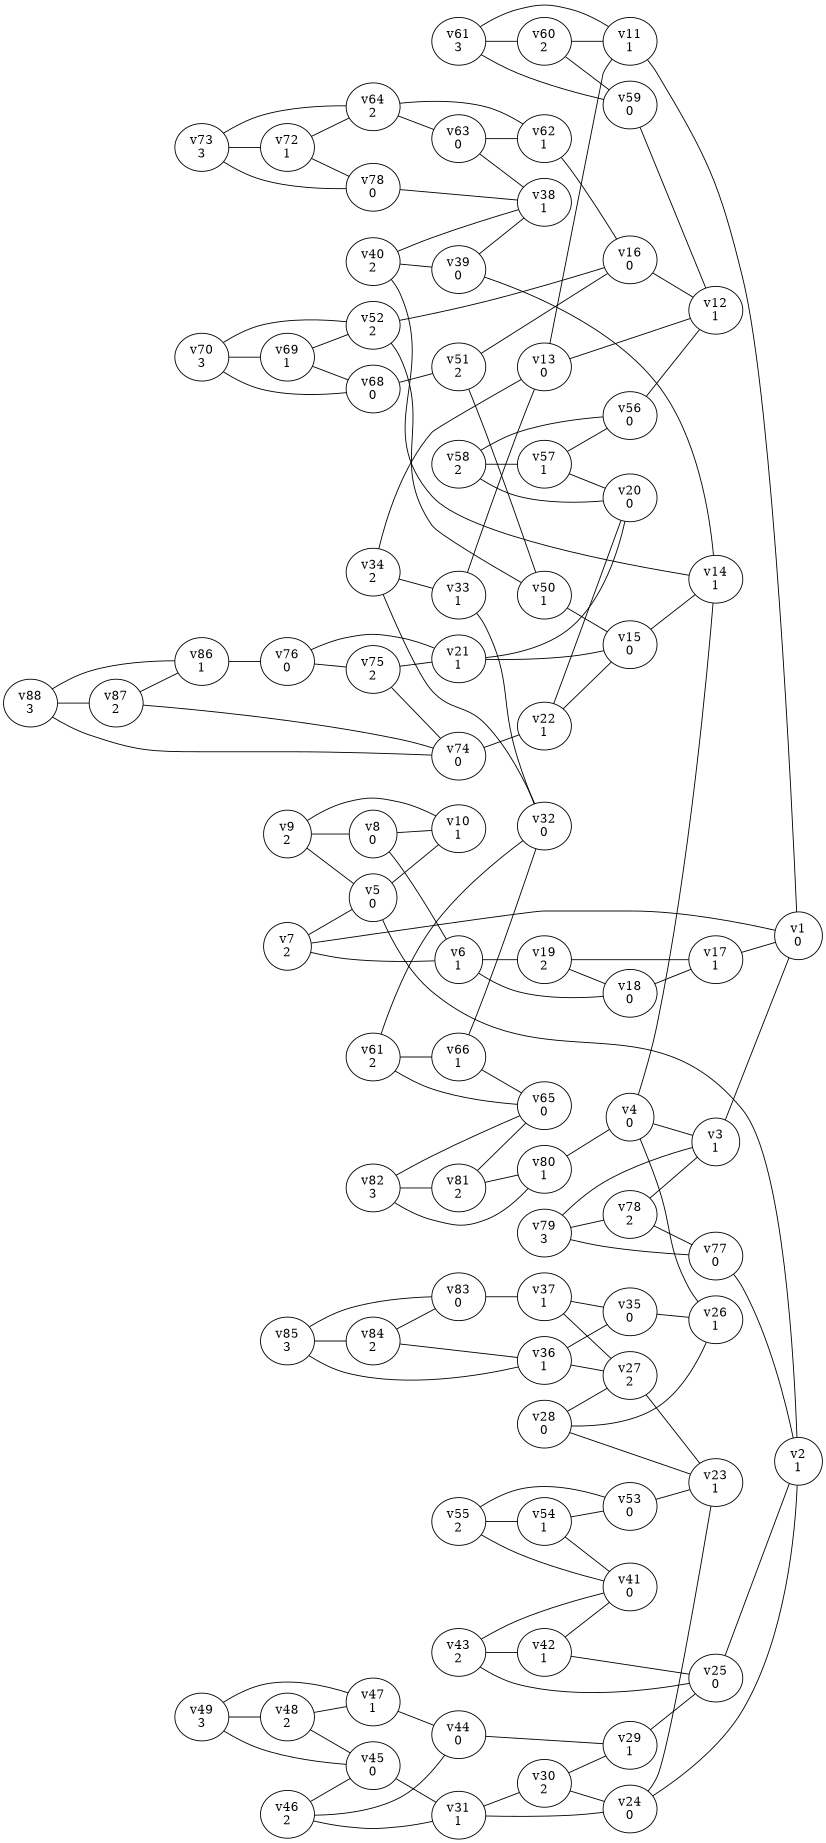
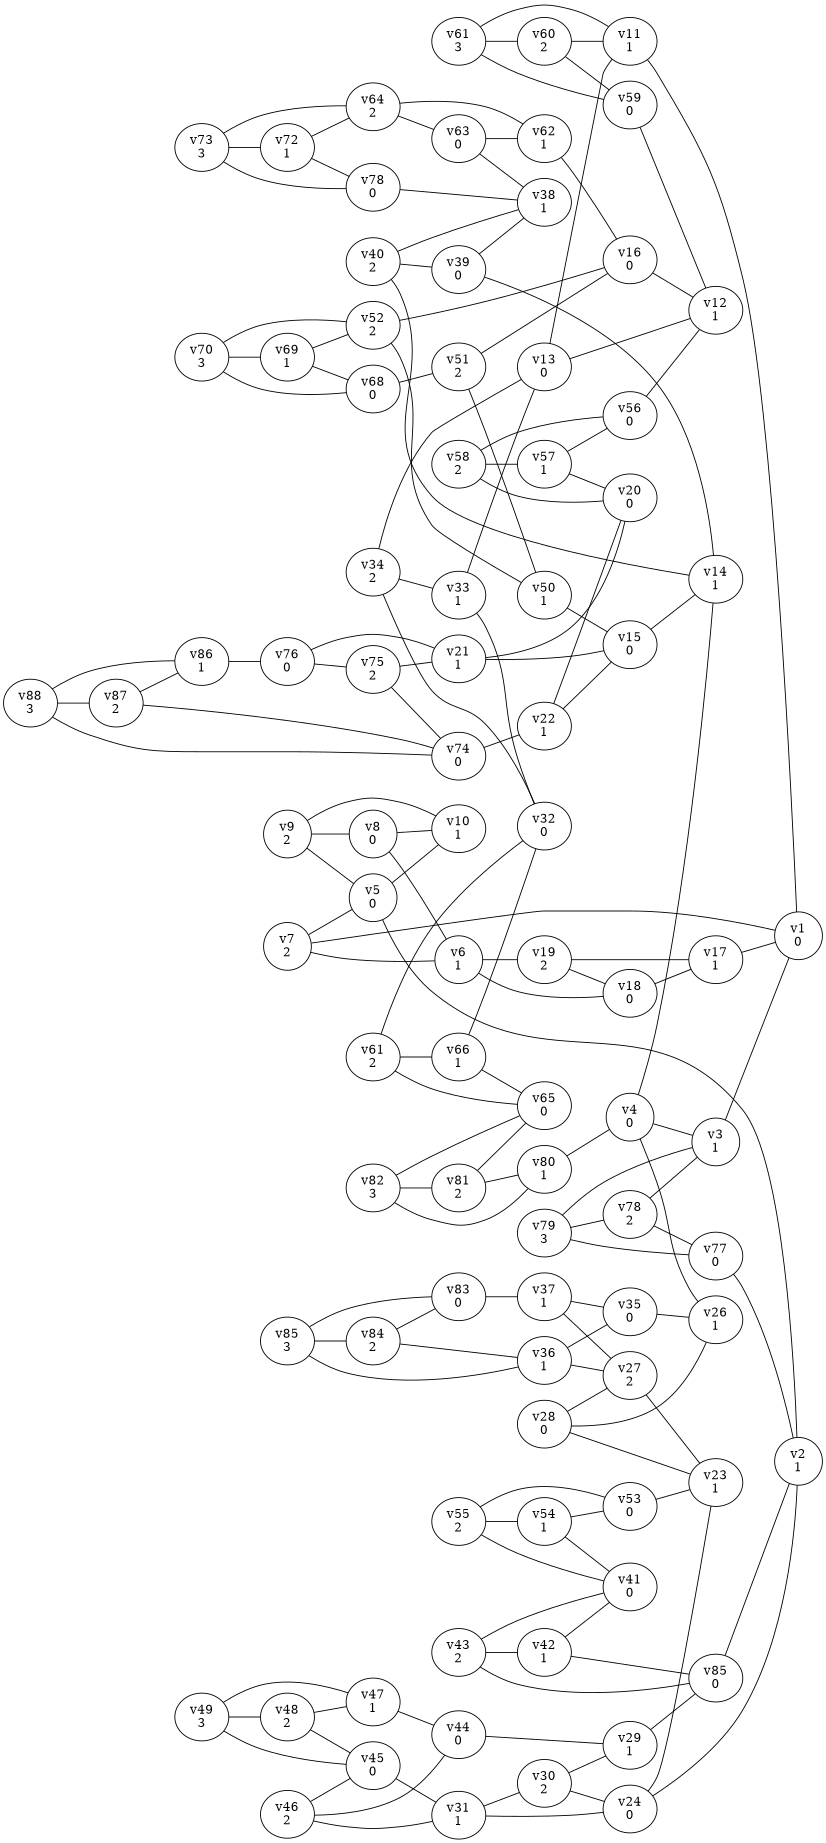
node "v25 0": label "v25 0" -> "v85 0"
